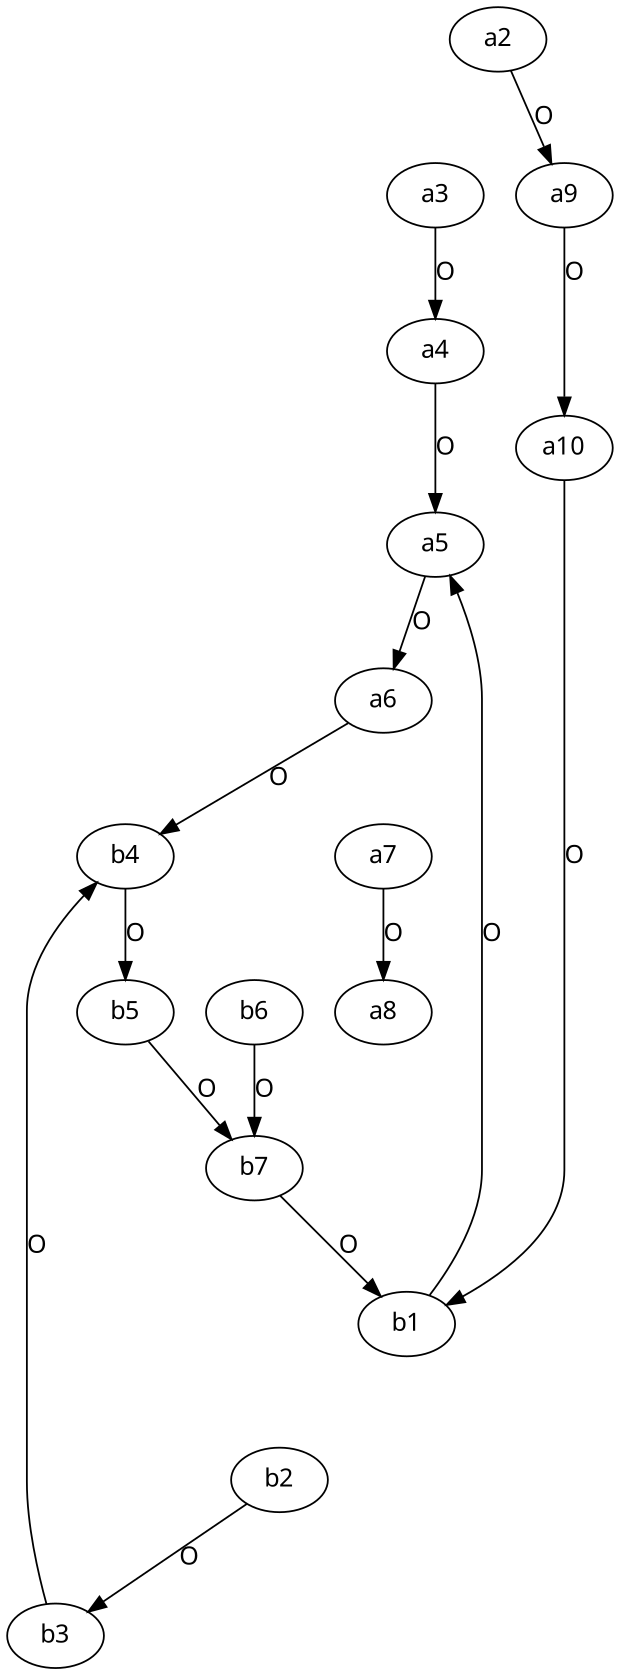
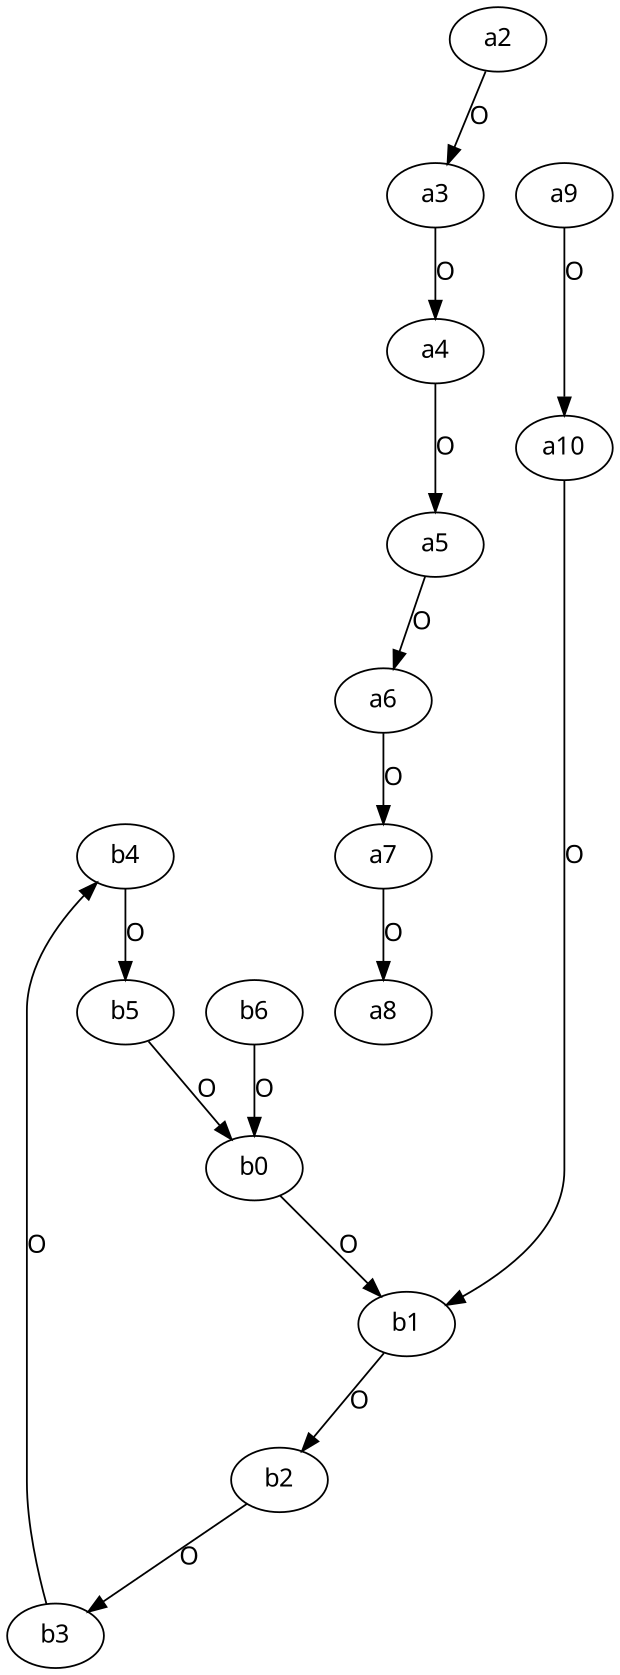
edge "a2" -> "a9": now "a2" -> "a3"
edge "a6" -> "b4": now "a6" -> "a7"
edge "b1" -> "a5": now "b1" -> "b2"
node "b7": label "b7" -> "b0"
